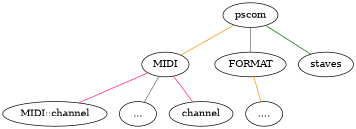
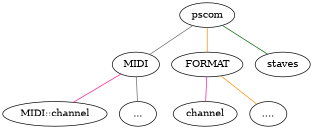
edge "pscom" -- "MIDI": color darkorange -> gray40
edge "pscom" -- "FORMAT": color gray40 -> darkorange
edge "MIDI" -- "channel": now "FORMAT" -- "channel"
